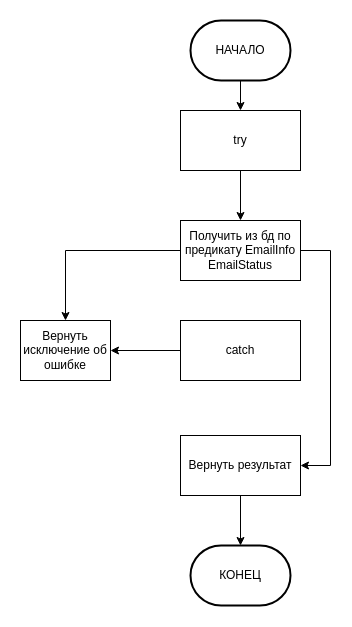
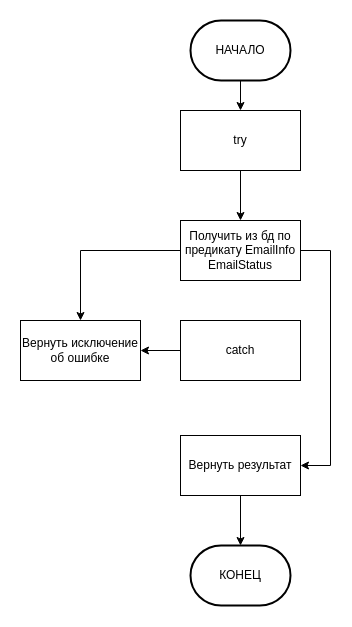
node "Вернуть исключение об ошибке": size 90x60 -> 120x60
